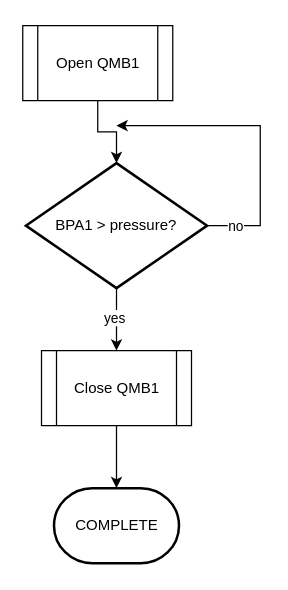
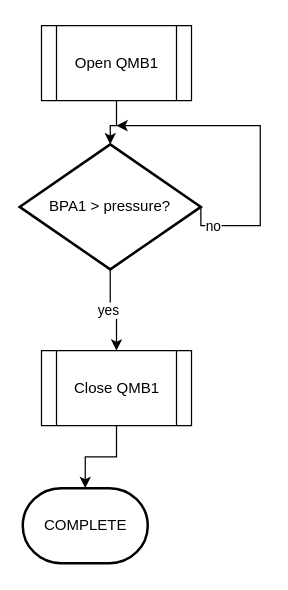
node "Open QMB1": moved (98, 63) -> (116, 63)
node "BPA1 > pressure?": moved (116, 226) -> (110, 207)
node "COMPLETE": moved (116, 526) -> (85, 526)
